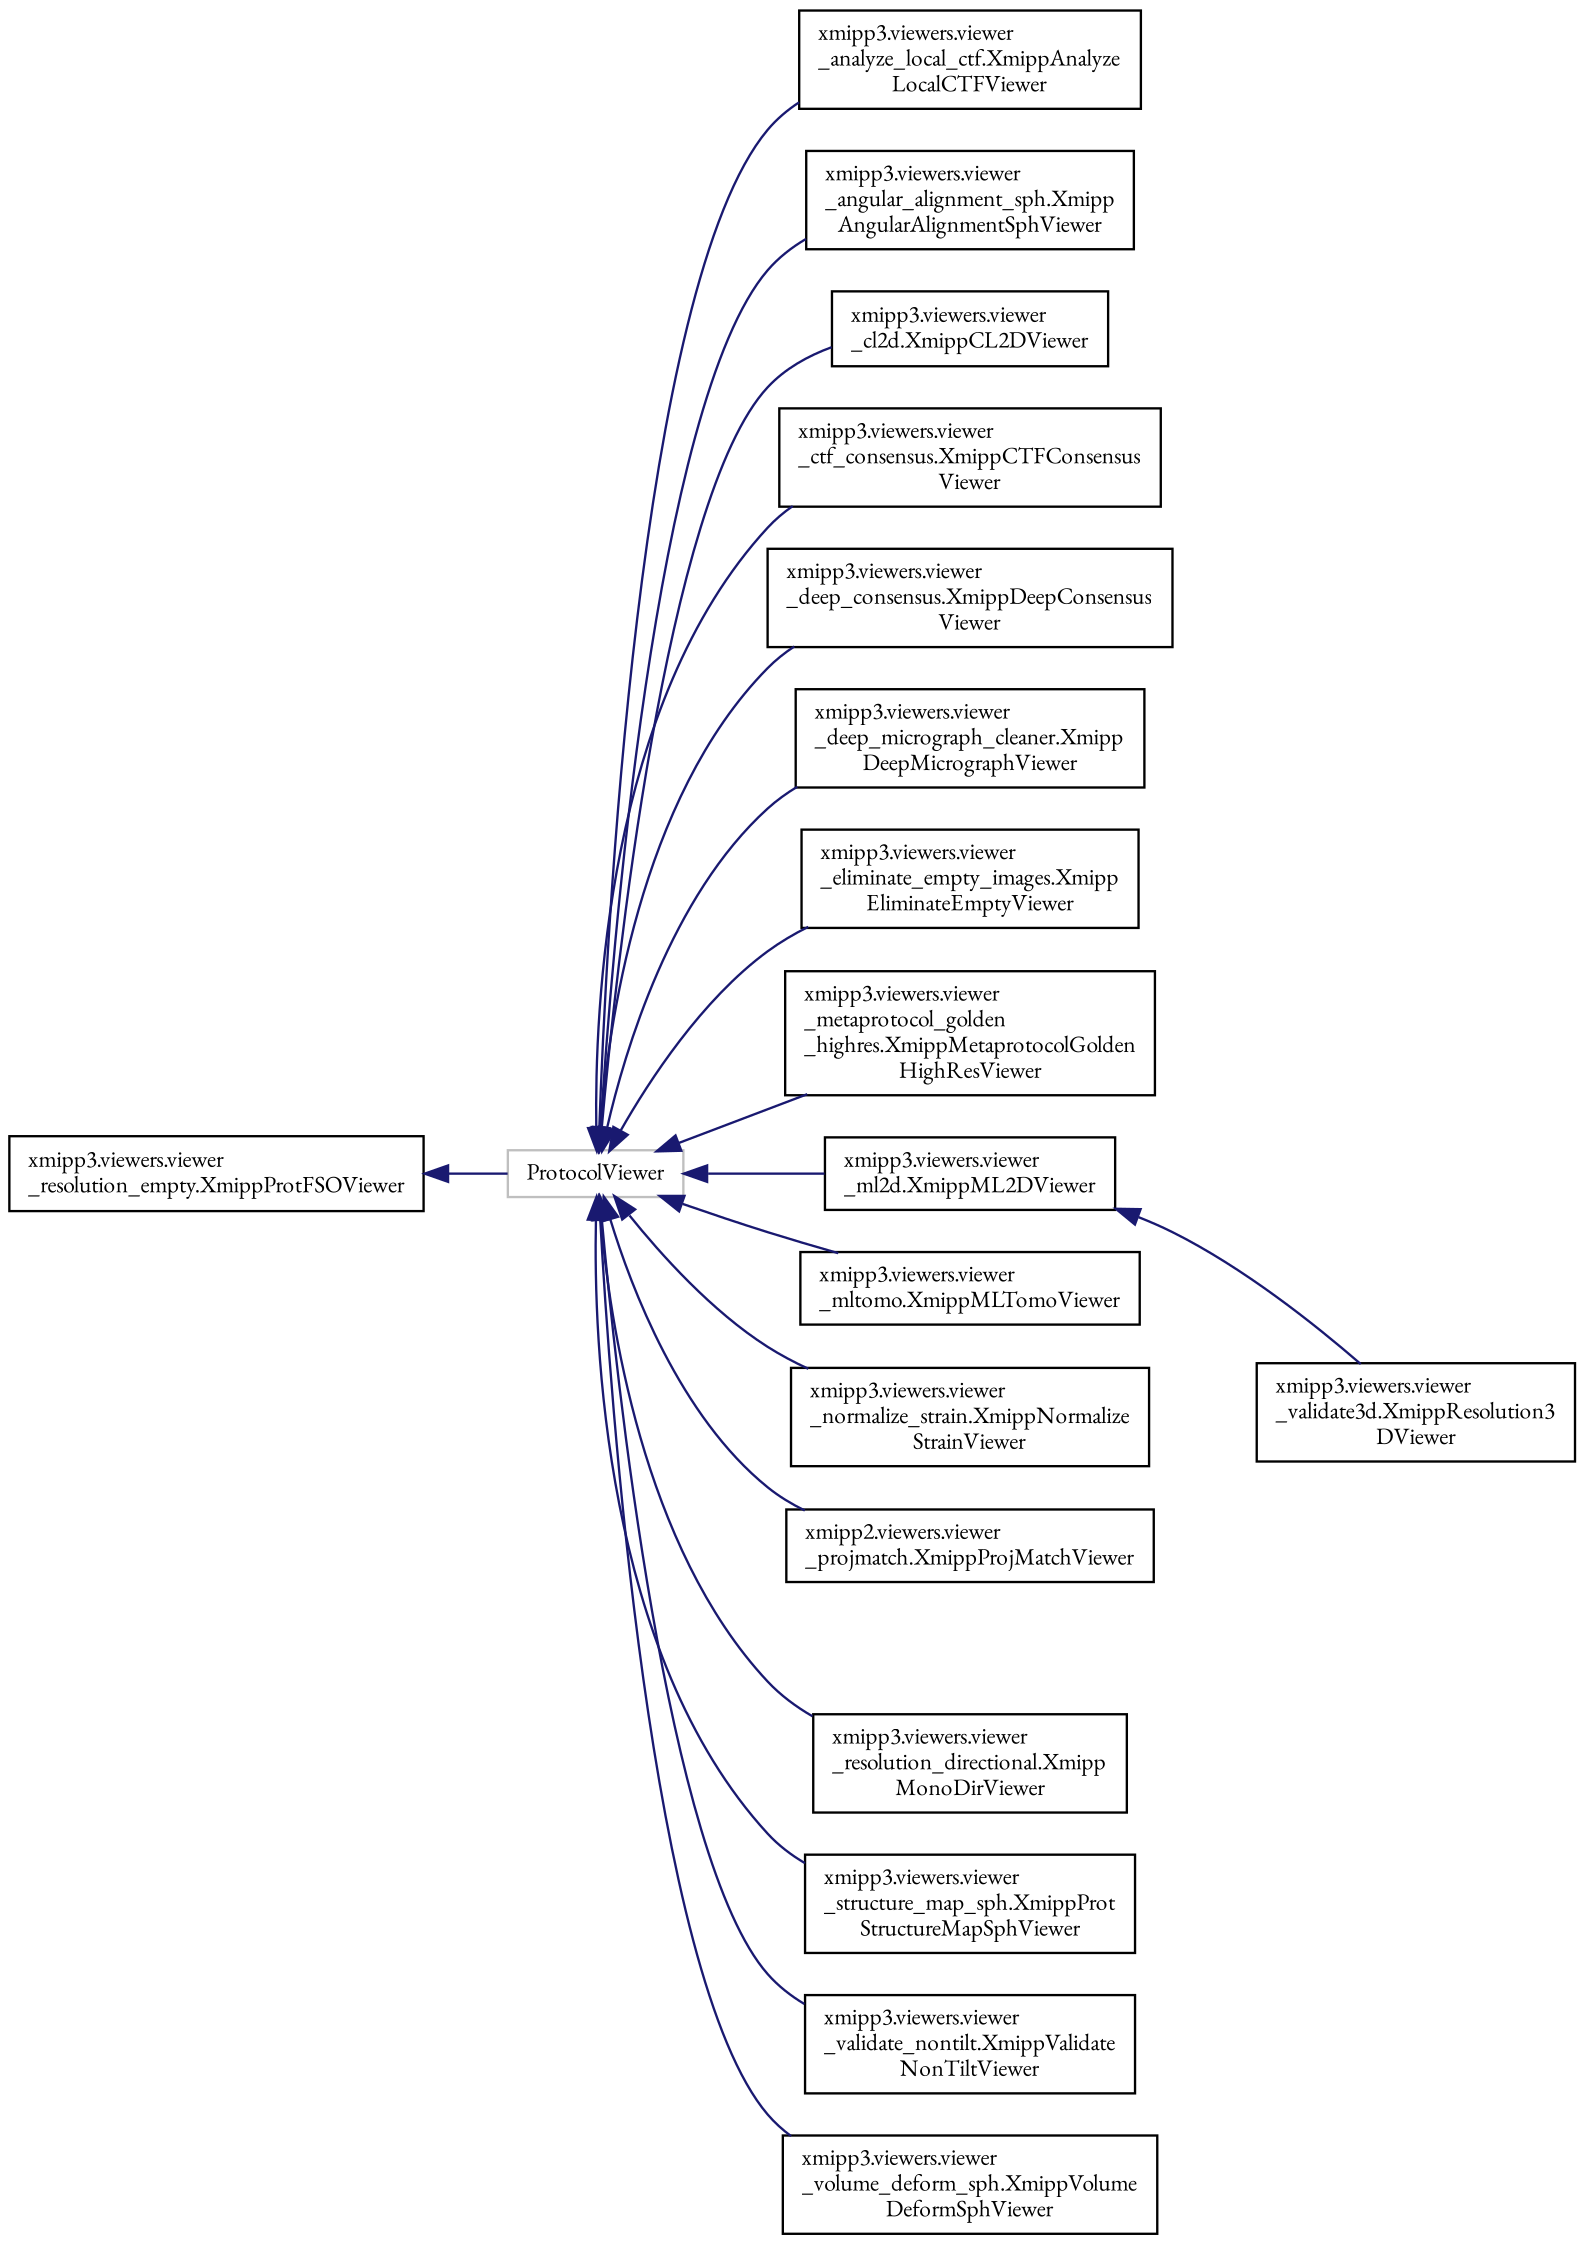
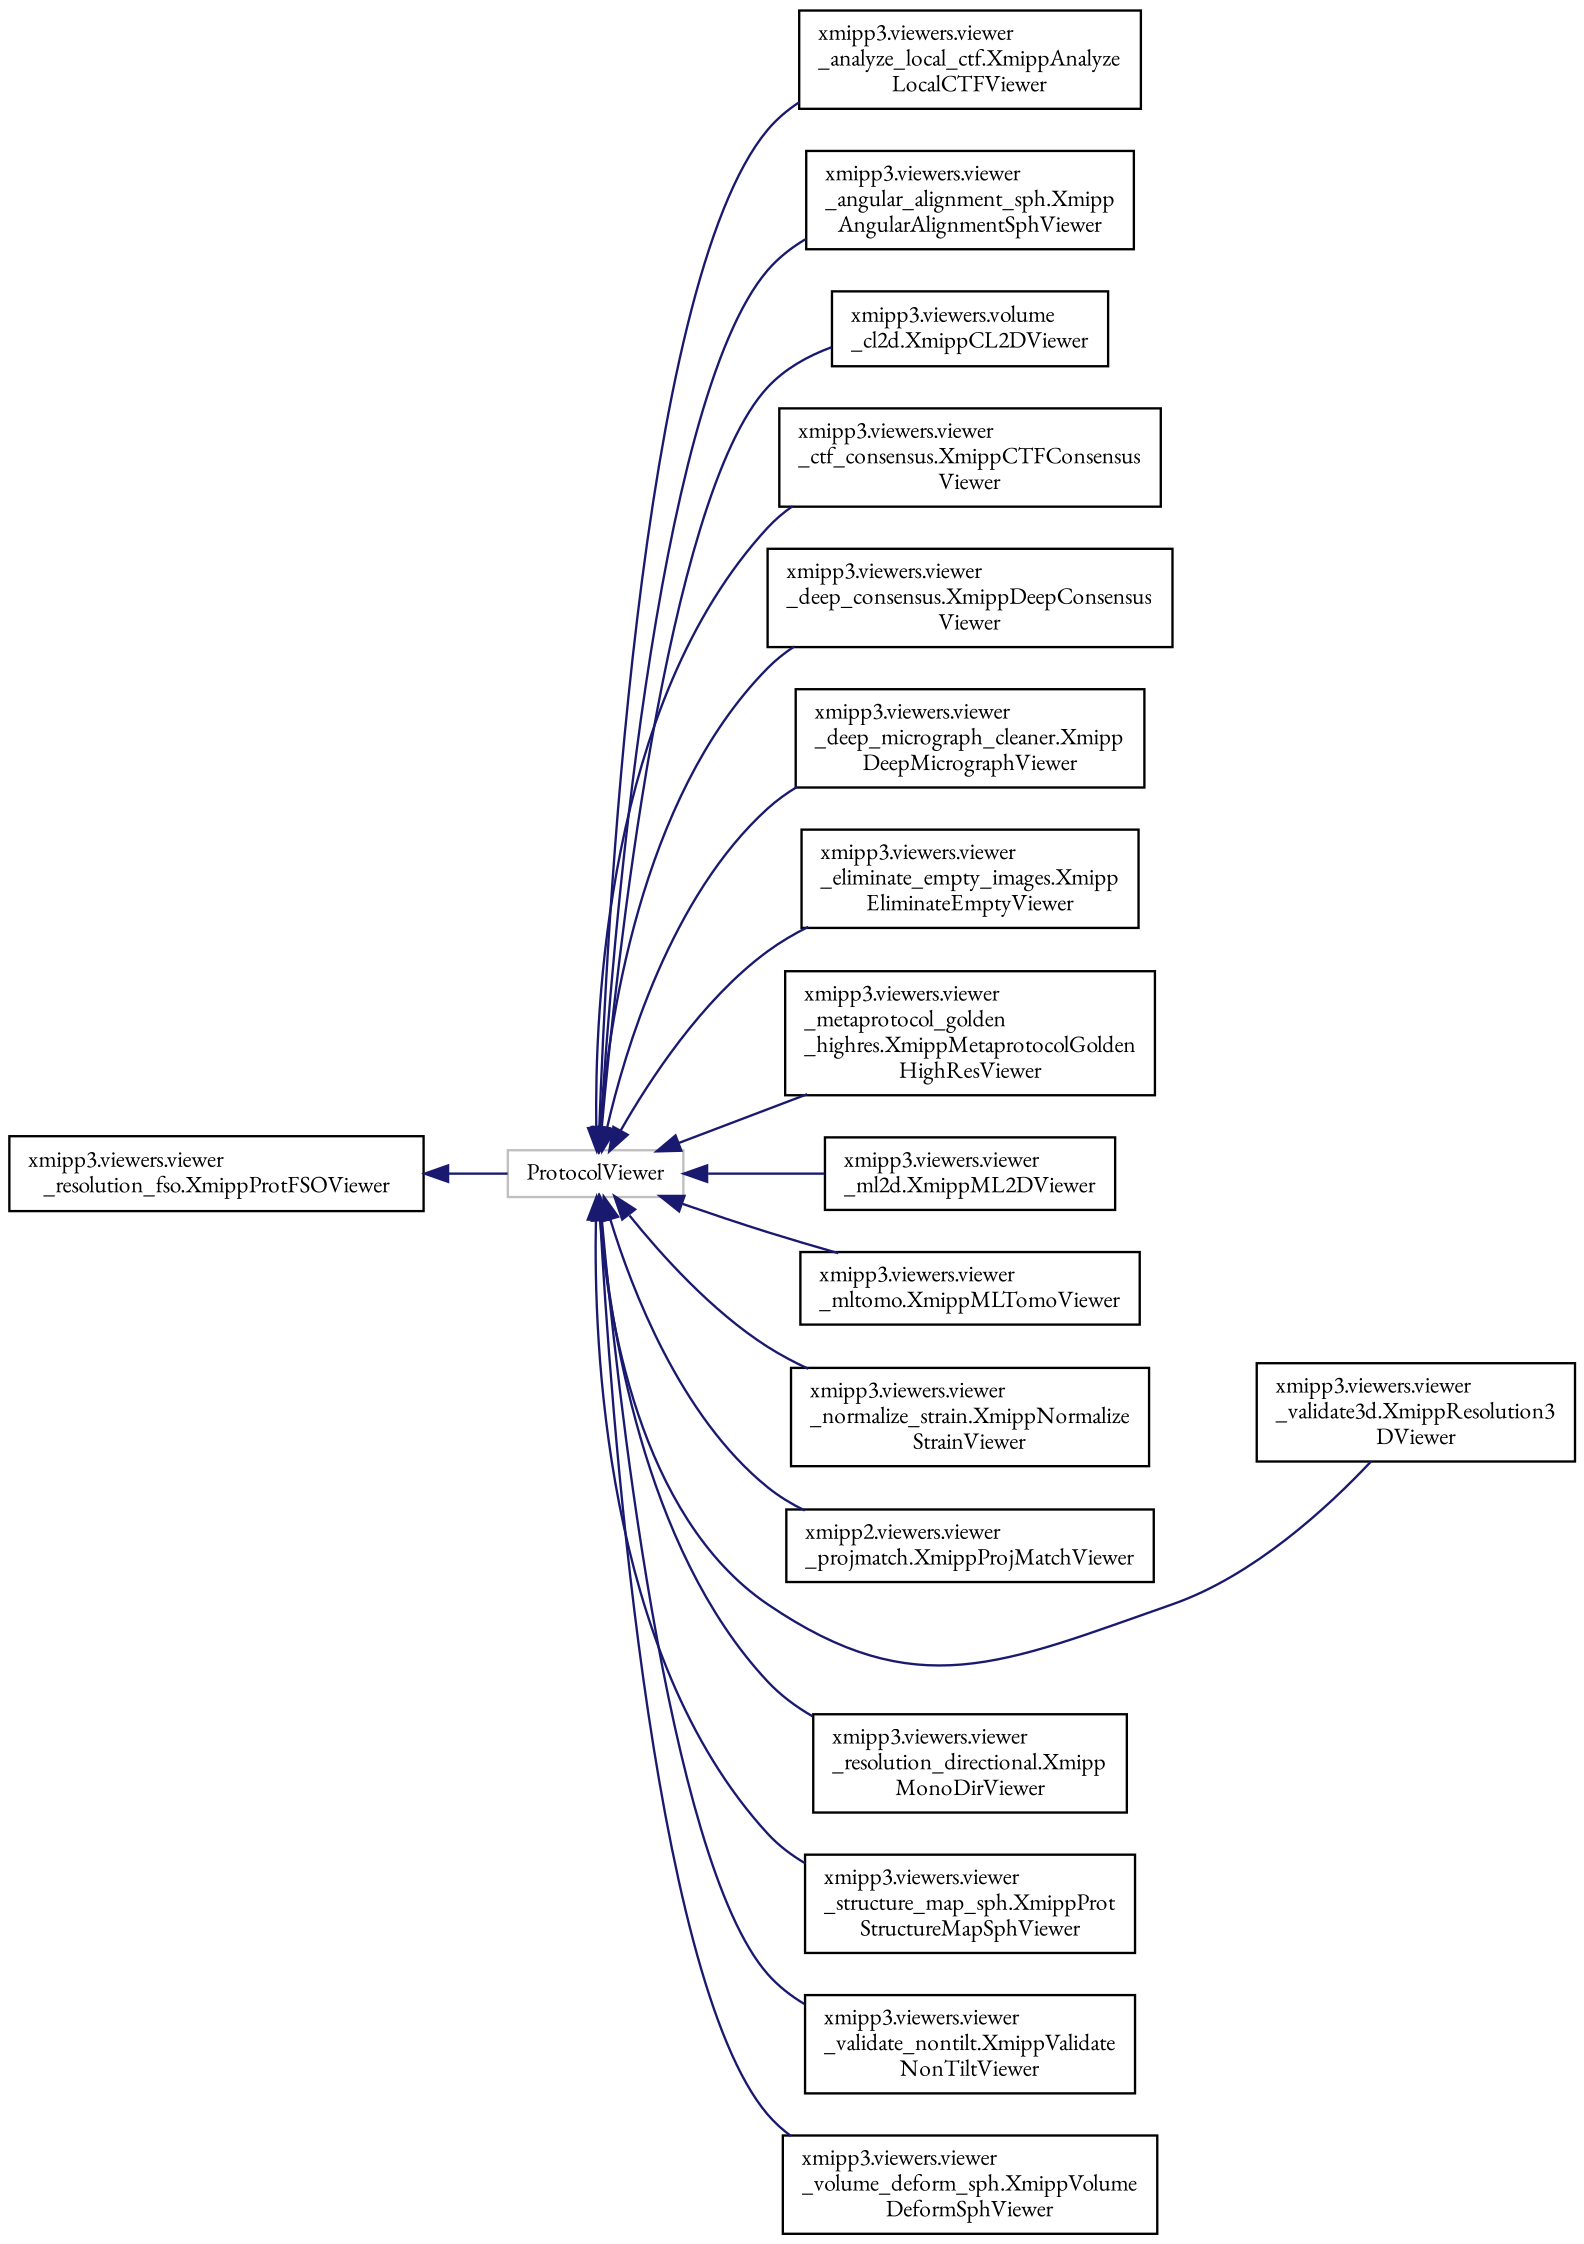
node "xmipp3.viewers.viewer _cl2d.XmippCL2DViewer": label "xmipp3.viewers.viewer _cl2d.XmippCL2DViewer" -> "xmipp3.viewers.volume _cl2d.XmippCL2DViewer"
node "xmipp3.viewers.viewer _resolution_empty.XmippProtFSOViewer": label "xmipp3.viewers.viewer _resolution_empty.XmippProtFSOViewer" -> "xmipp3.viewers.viewer _resolution_fso.XmippProtFSOViewer"
edge "xmipp3.viewers.viewer _validate3d.XmippResolution3 DViewer" -> "xmipp3.viewers.viewer _ml2d.XmippML2DViewer": now "xmipp3.viewers.viewer _validate3d.XmippResolution3 DViewer" -> "ProtocolViewer"
